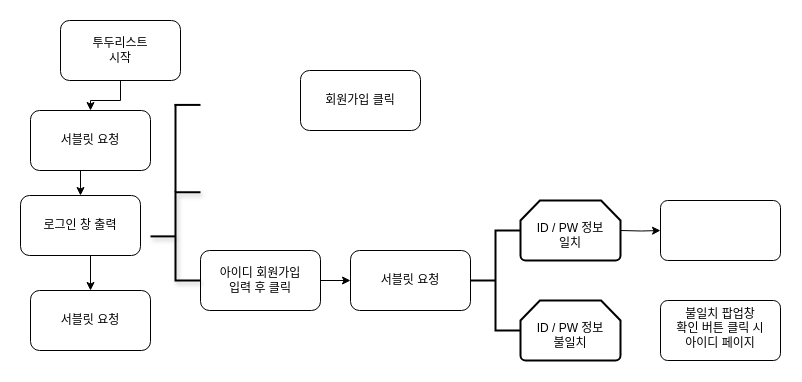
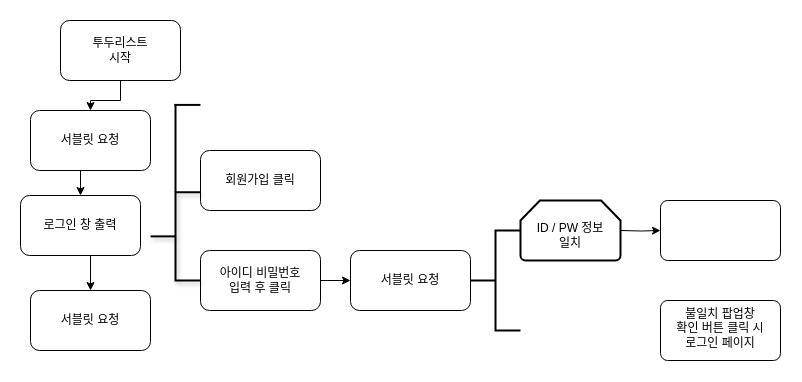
node "회원가입 클릭": moved (361, 101) -> (261, 181)
node "아이디 회원가입 입력 후 클릭": label "아이디 회원가입 입력 후 클릭" -> "아이디 비밀번호 입력 후 클릭"
node "불일치 팝업창 확인 버튼 클릭 시 아이디 페이지": label "불일치 팝업창 확인 버튼 클릭 시 아이디 페이지" -> "불일치 팝업창 확인 버튼 클릭 시 로그인 페이지"
node "ID / PW 정보 불일치": removed
